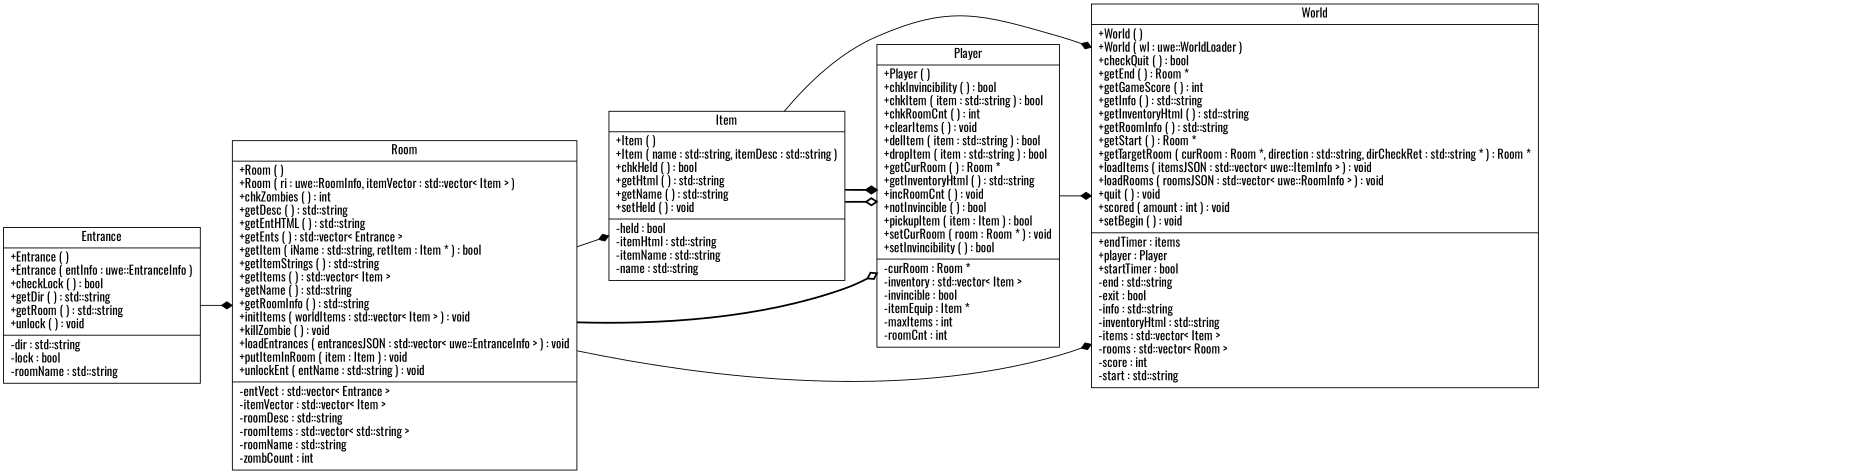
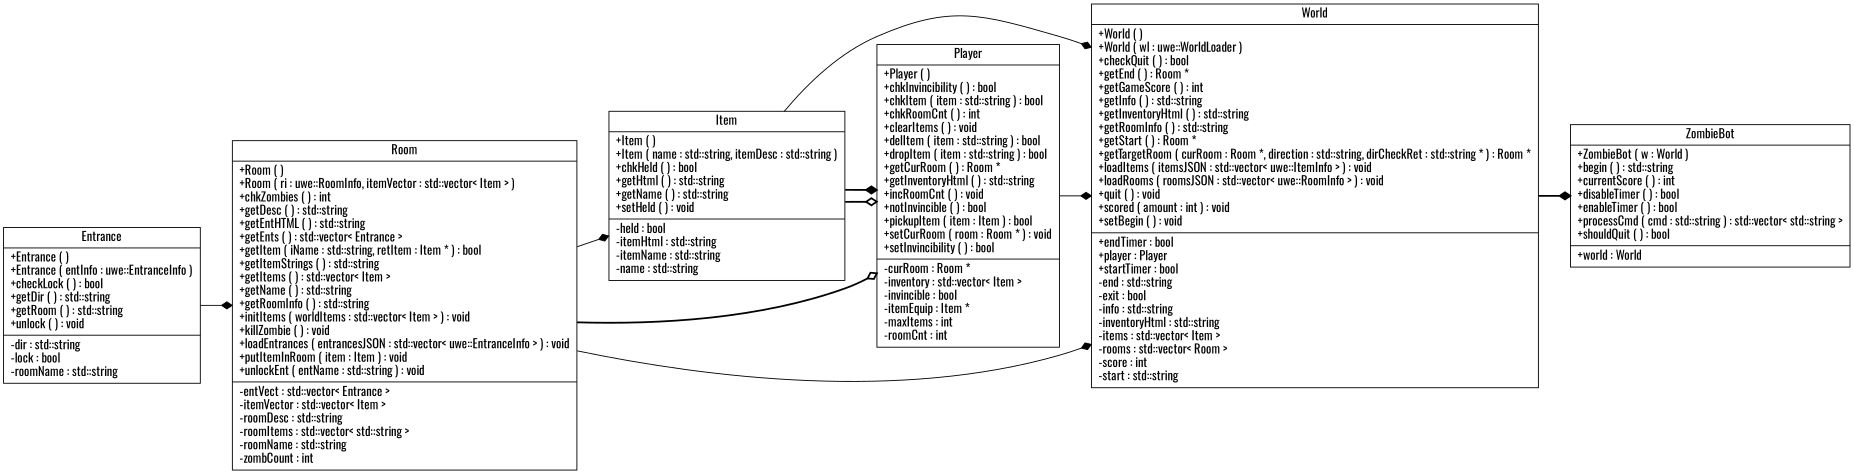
node "ZombieBot": added
node "World": text "+endTimer : items" -> "+endTimer : bool"
